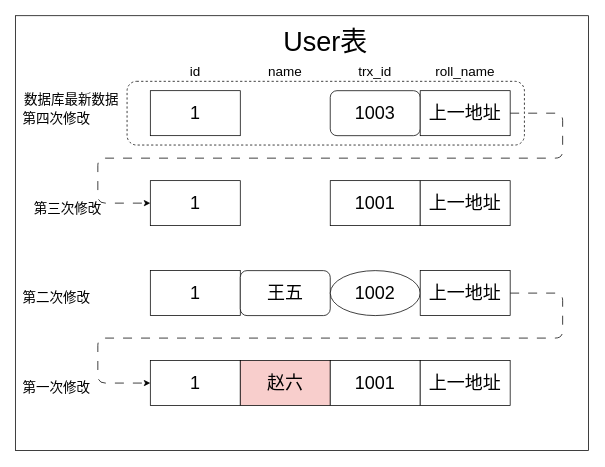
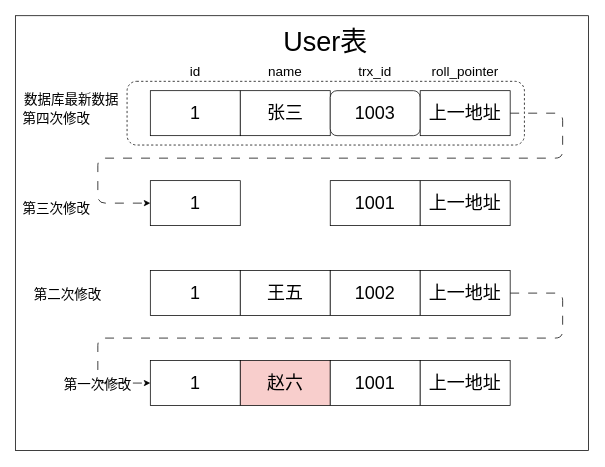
node "roll_name": label "roll_name" -> "roll_pointer"
node "张三": added
node "第三次修改": moved (68, 203) -> (57, 203)
node "第二次修改": moved (57, 293) -> (68, 289)
node "王五": shape rounded rectangle -> rectangle
node "1002": shape ellipse -> rectangle
node "第一次修改": moved (57, 383) -> (98, 379)
